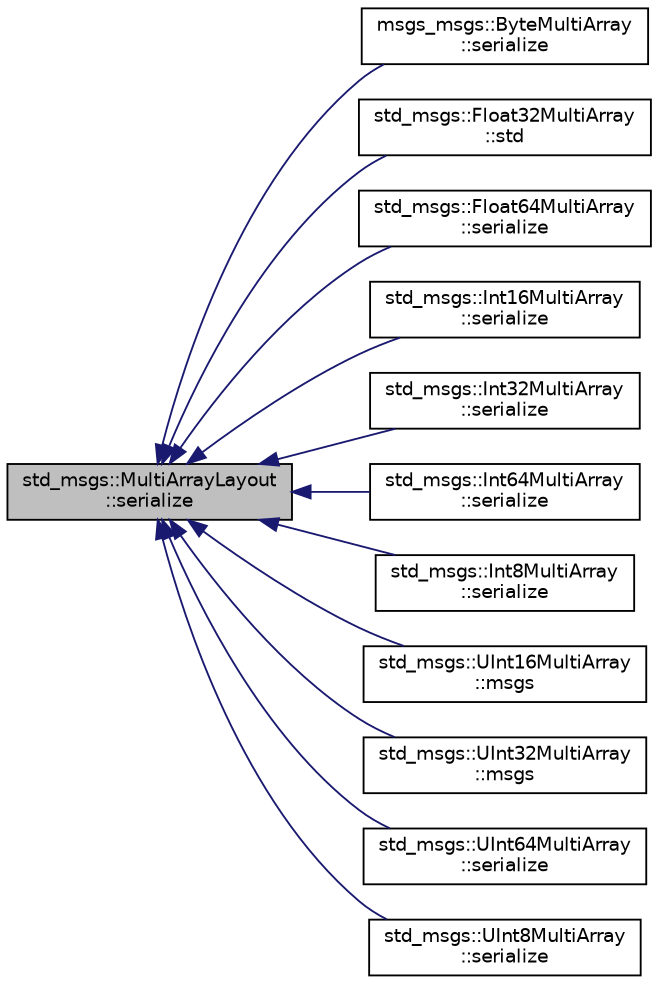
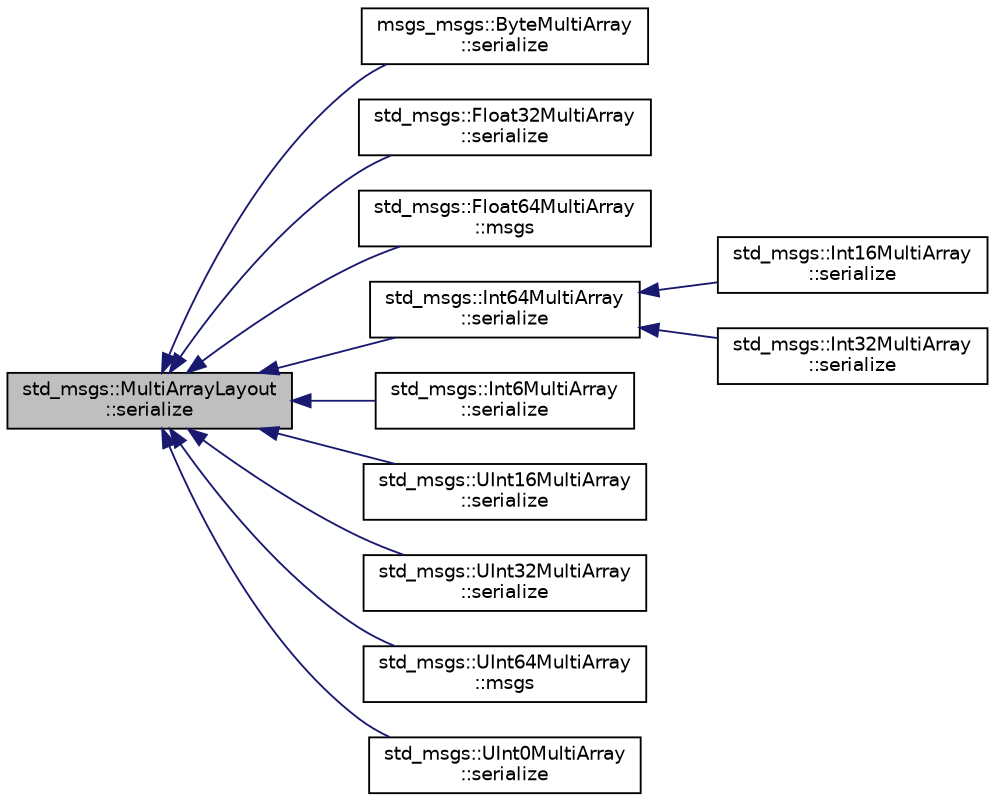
node "std_msgs::Float32MultiArray ::std": label "std_msgs::Float32MultiArray ::std" -> "std_msgs::Float32MultiArray ::serialize"
node "std_msgs::Float64MultiArray ::serialize": label "std_msgs::Float64MultiArray ::serialize" -> "std_msgs::Float64MultiArray ::msgs"
edge "std_msgs::Int16MultiArray ::serialize" -> "std_msgs::MultiArrayLayout ::serialize": now "std_msgs::Int16MultiArray ::serialize" -> "std_msgs::Int64MultiArray ::serialize"
edge "std_msgs::Int32MultiArray ::serialize" -> "std_msgs::MultiArrayLayout ::serialize": now "std_msgs::Int32MultiArray ::serialize" -> "std_msgs::Int64MultiArray ::serialize"
node "std_msgs::Int8MultiArray ::serialize": label "std_msgs::Int8MultiArray ::serialize" -> "std_msgs::Int6MultiArray ::serialize"
node "std_msgs::UInt16MultiArray ::msgs": label "std_msgs::UInt16MultiArray ::msgs" -> "std_msgs::UInt16MultiArray ::serialize"
node "std_msgs::UInt32MultiArray ::msgs": label "std_msgs::UInt32MultiArray ::msgs" -> "std_msgs::UInt32MultiArray ::serialize"
node "std_msgs::UInt64MultiArray ::serialize": label "std_msgs::UInt64MultiArray ::serialize" -> "std_msgs::UInt64MultiArray ::msgs"
node "std_msgs::UInt8MultiArray ::serialize": label "std_msgs::UInt8MultiArray ::serialize" -> "std_msgs::UInt0MultiArray ::serialize"
